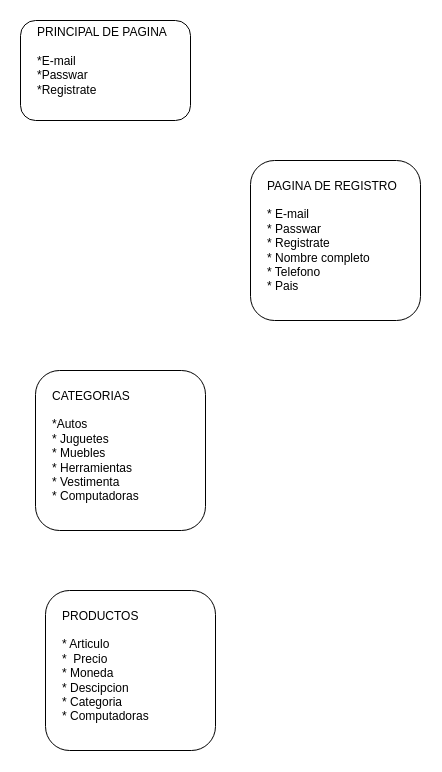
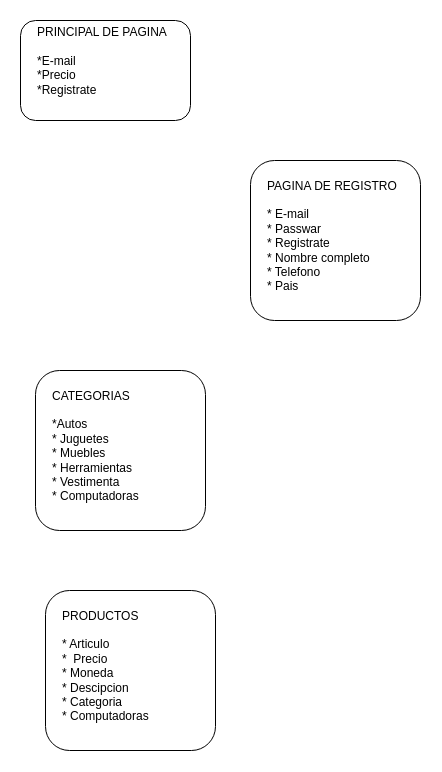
node "PRINCIPAL DE PAGINA *E-mail *Passwar *Registrate": label "PRINCIPAL DE PAGINA *E-mail *Passwar *Registrate" -> "PRINCIPAL DE PAGINA *E-mail *Precio *Registrate"
